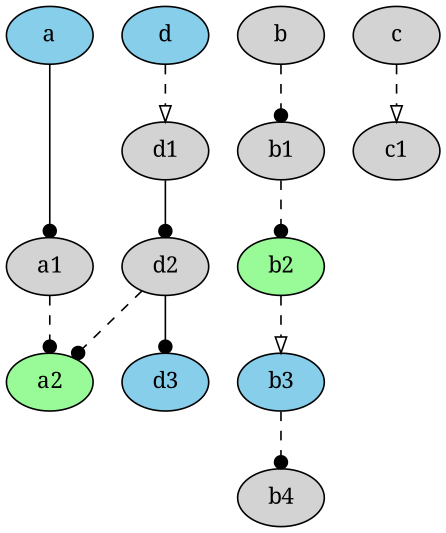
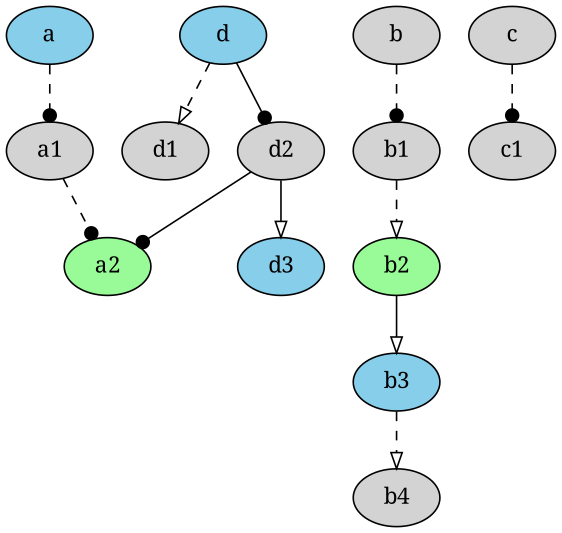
edge "c" -> "c1": arrowhead onormal -> dot
edge "a" -> "a1": style solid -> dashed
edge "d1" -> "d2": now "d" -> "d2"
edge "b1" -> "b2": arrowhead dot -> onormal
edge "b2" -> "b3": style dashed -> solid
edge "d2" -> "d3": arrowhead dot -> onormal
edge "d2" -> "a2": style dashed -> solid
edge "b3" -> "b4": arrowhead dot -> onormal
